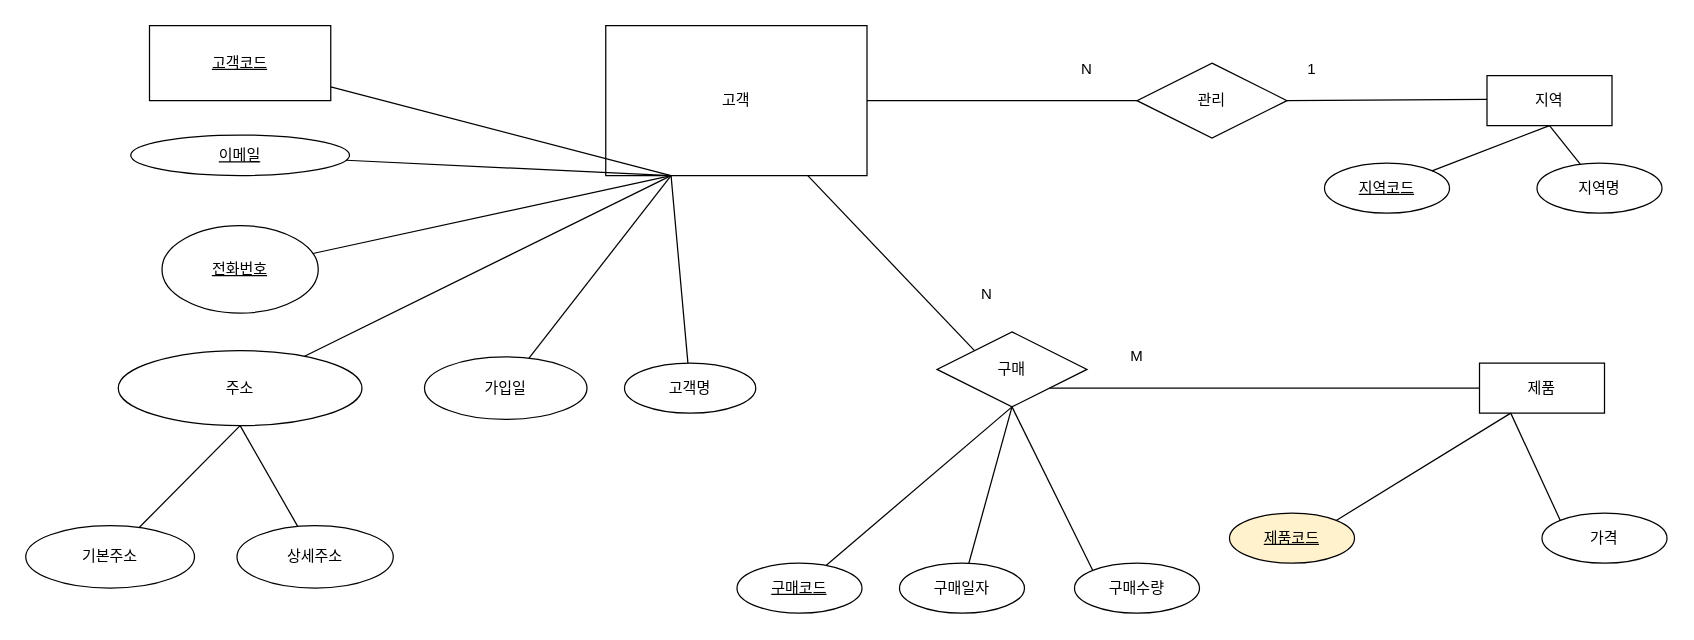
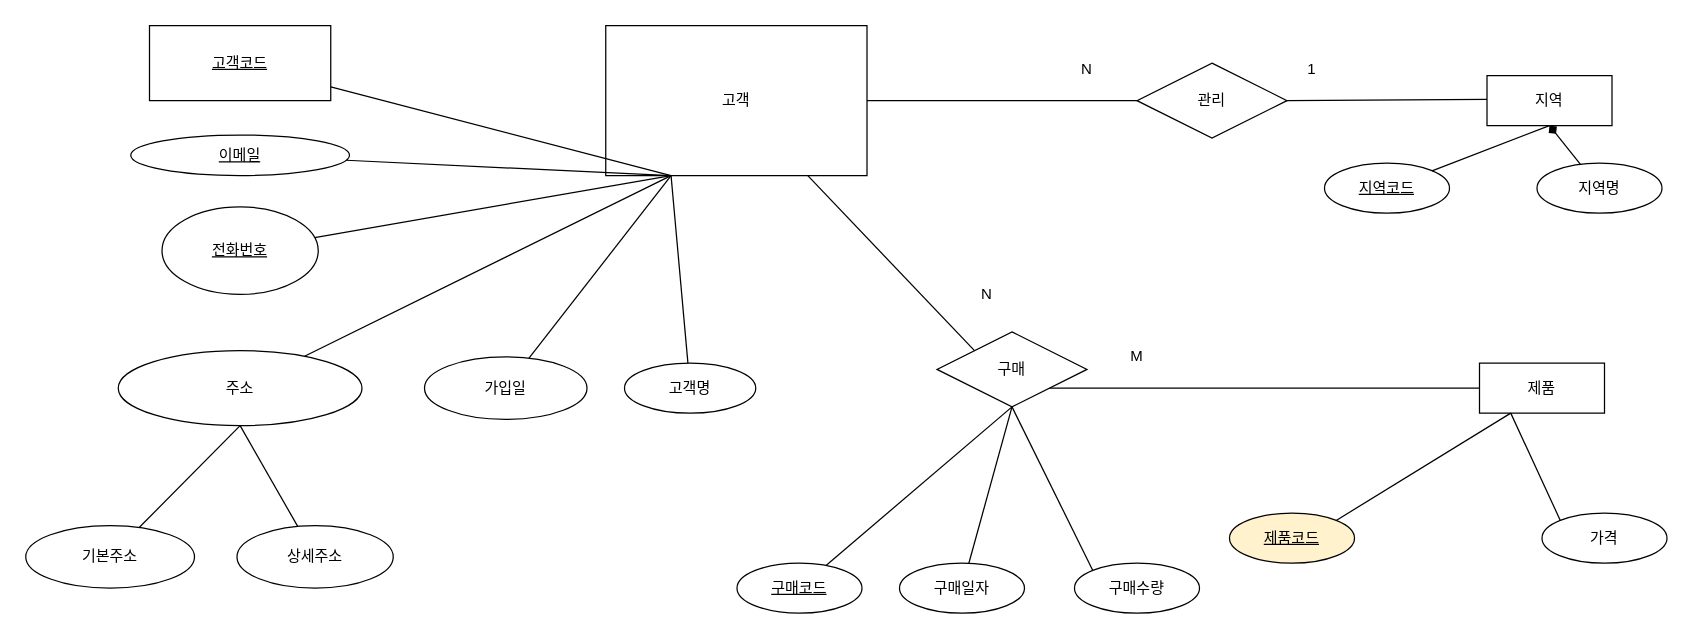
edge "지역" -- "지역명": arrowhead none -> diamond
node "전화번호": moved (240, 269) -> (240, 251)
